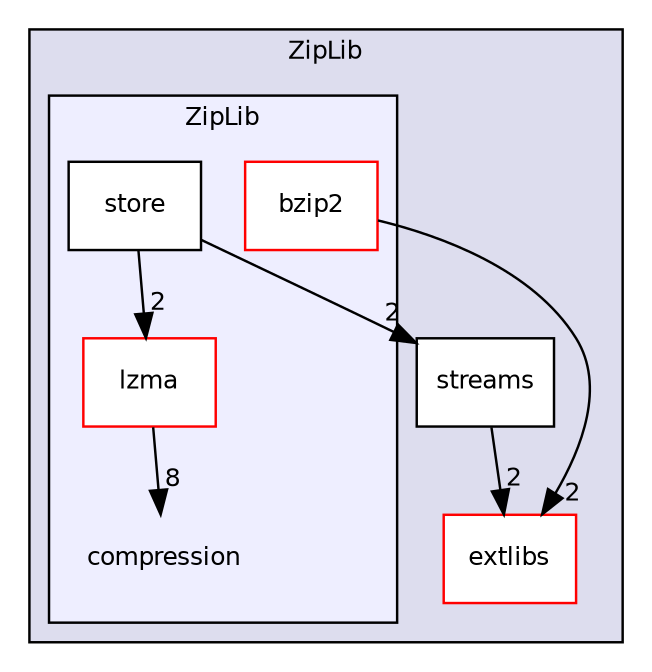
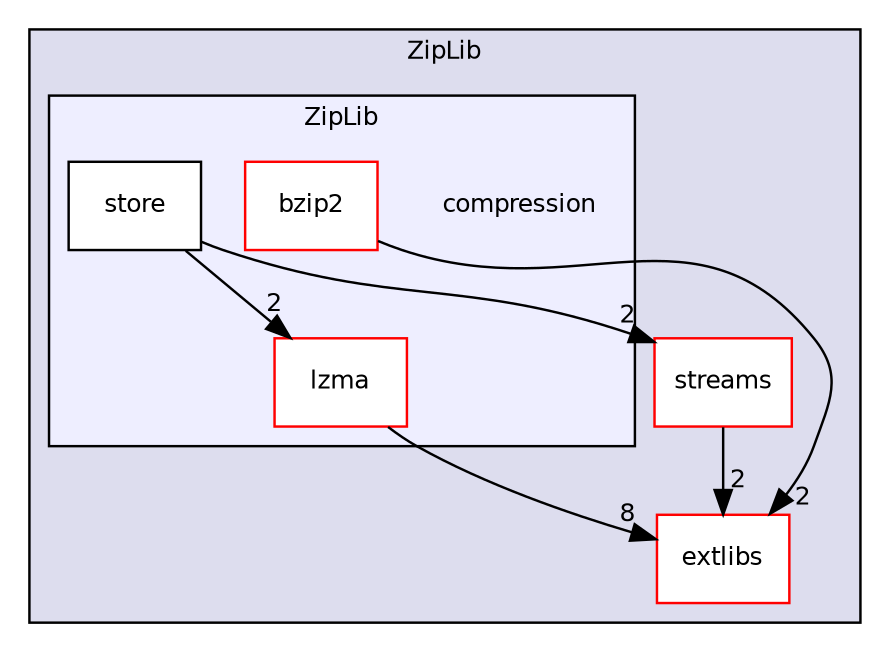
node "streams": color black -> red
edge "lzma" -> "compression": now "lzma" -> "extlibs"
